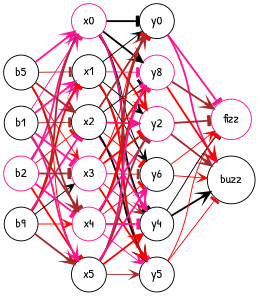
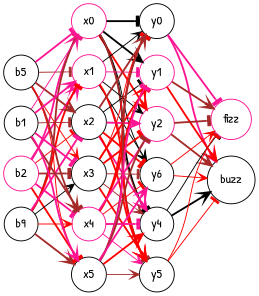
edge "b5" -> "x0": arrowhead vee -> tee
node "x1": color black -> deeppink
node "y8": label "y8" -> "y1"
edge "x0" -> "y5": color deeppink -> brown
edge "x2" -> "y6": style solid -> bold
node "x3": color deeppink -> black
edge "x2" -> "y5": color black -> red
